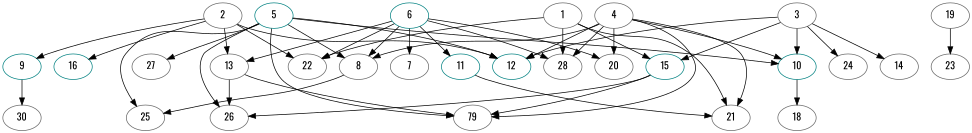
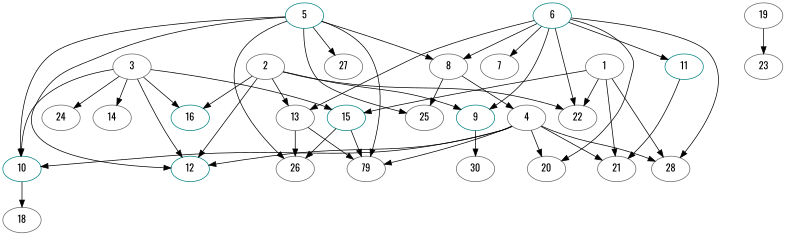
edge "4" -> "8": reversed
edge "6" -> "9": added
edge "3" -> "16": added
